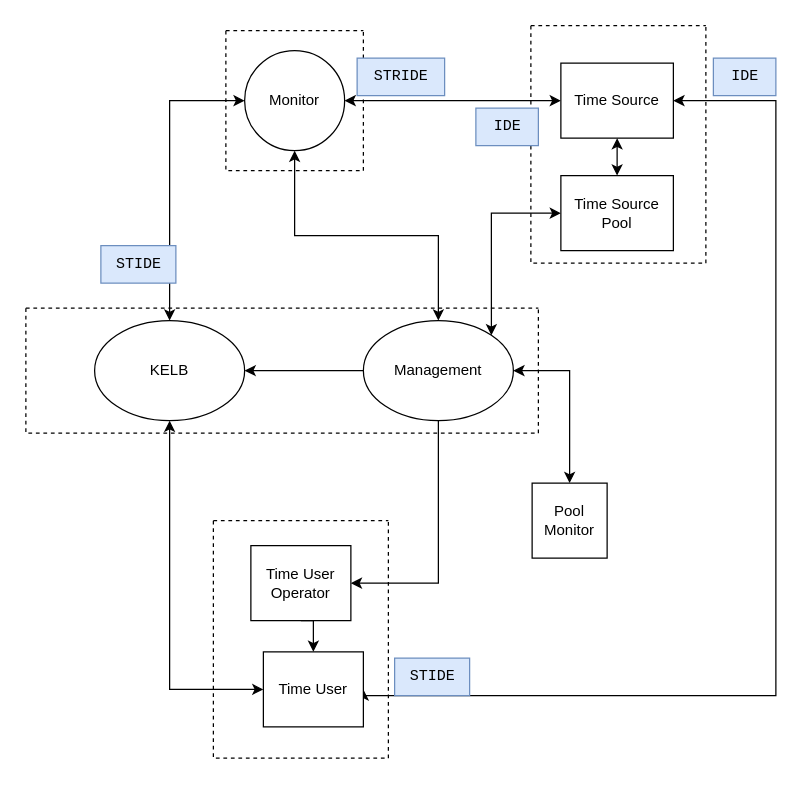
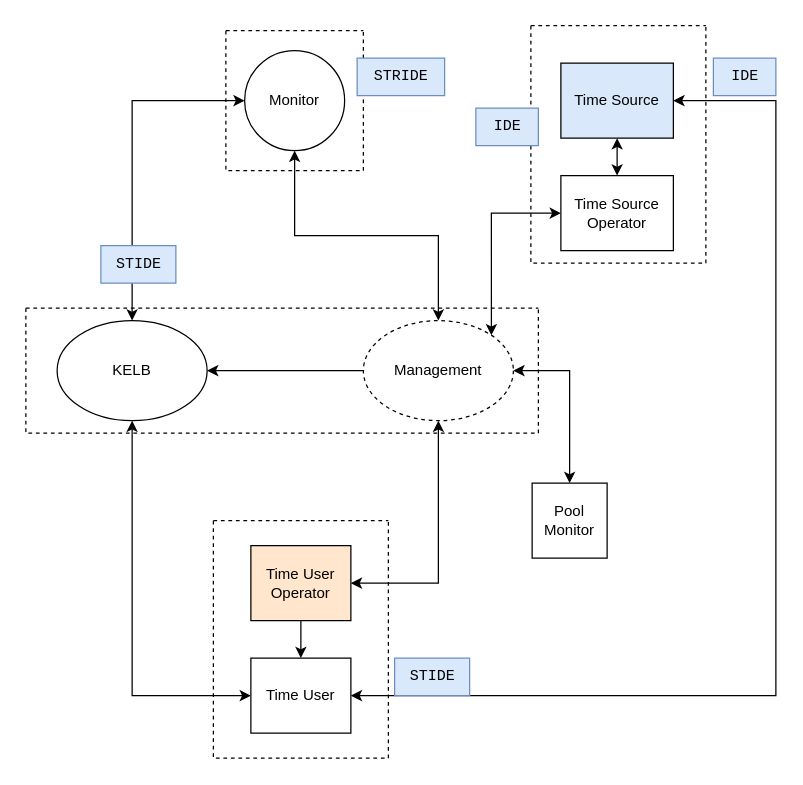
edge "Monitor" -- "Time Source": removed
node "Time Source": fillcolor #ffffff -> #dae8fc
node "Time Source Pool": label "Time Source Pool" -> "Time Source Operator"
node "KELB": moved (169, 371) -> (132, 371)
node "Management": style solid -> dashed
edge "Management" -> "Time User Operator": arrowhead none -> classic
node "Time User Operator": fillcolor #ffffff -> #ffe6cc
node "Time User": moved (313, 689) -> (301, 696)
